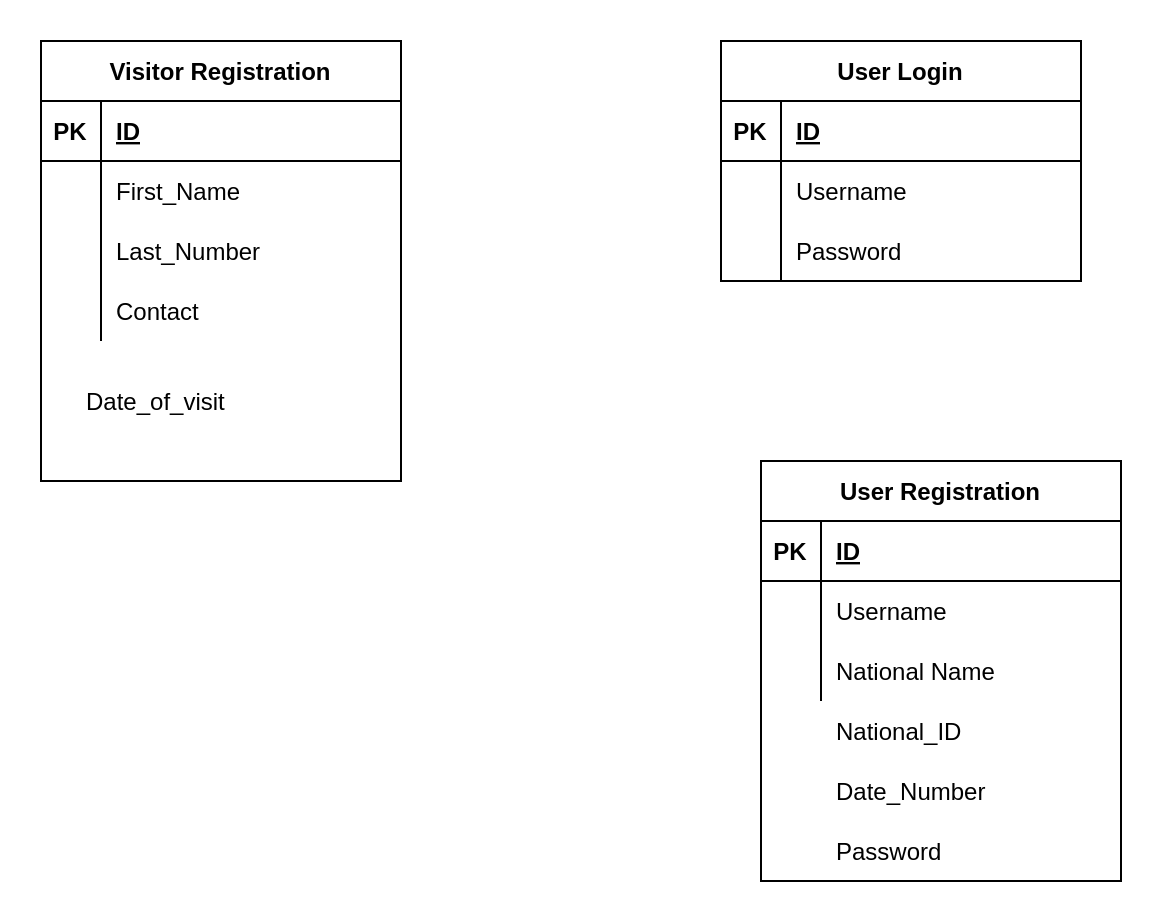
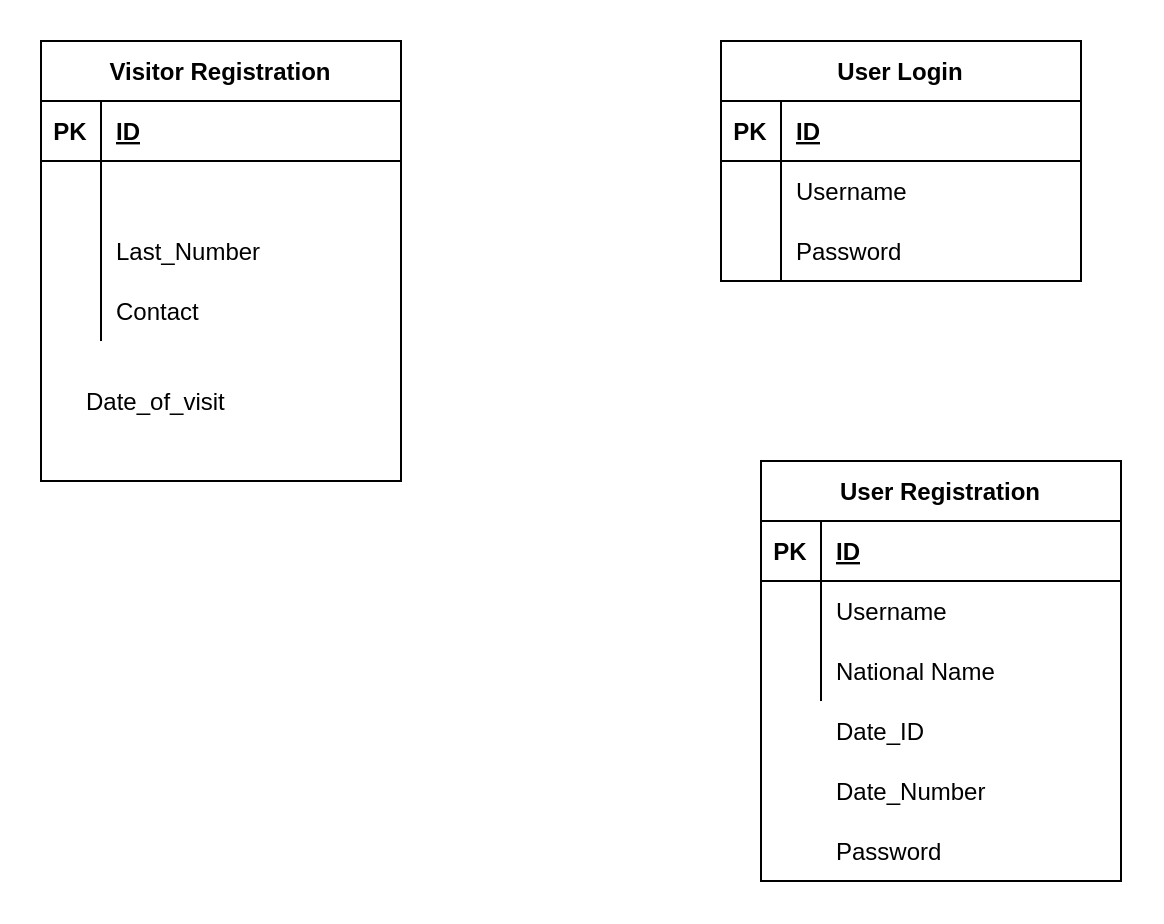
node "First_Name": removed
node "National_ID": label "National_ID" -> "Date_ID"
